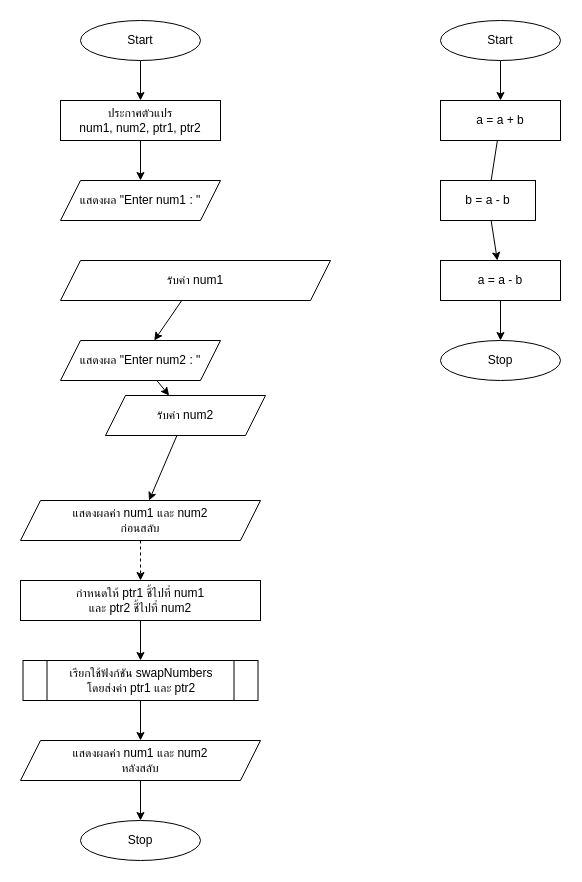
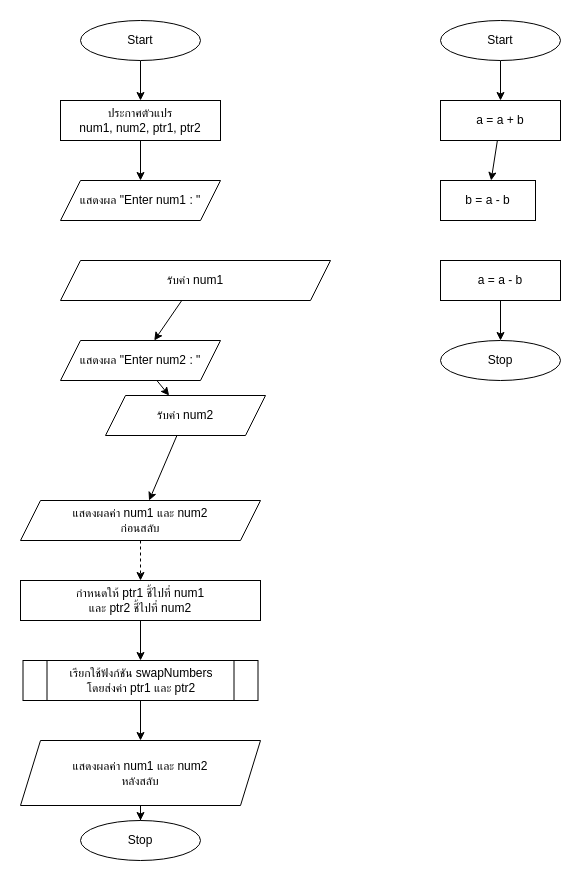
edge "a = a + b" -- "b = a - b": arrowhead none -> classic
edge "b = a - b" -> "a = a - b": removed
node "แสดงผลค่า num1 และ num2 หลังสลับ": size 240x40 -> 240x65
